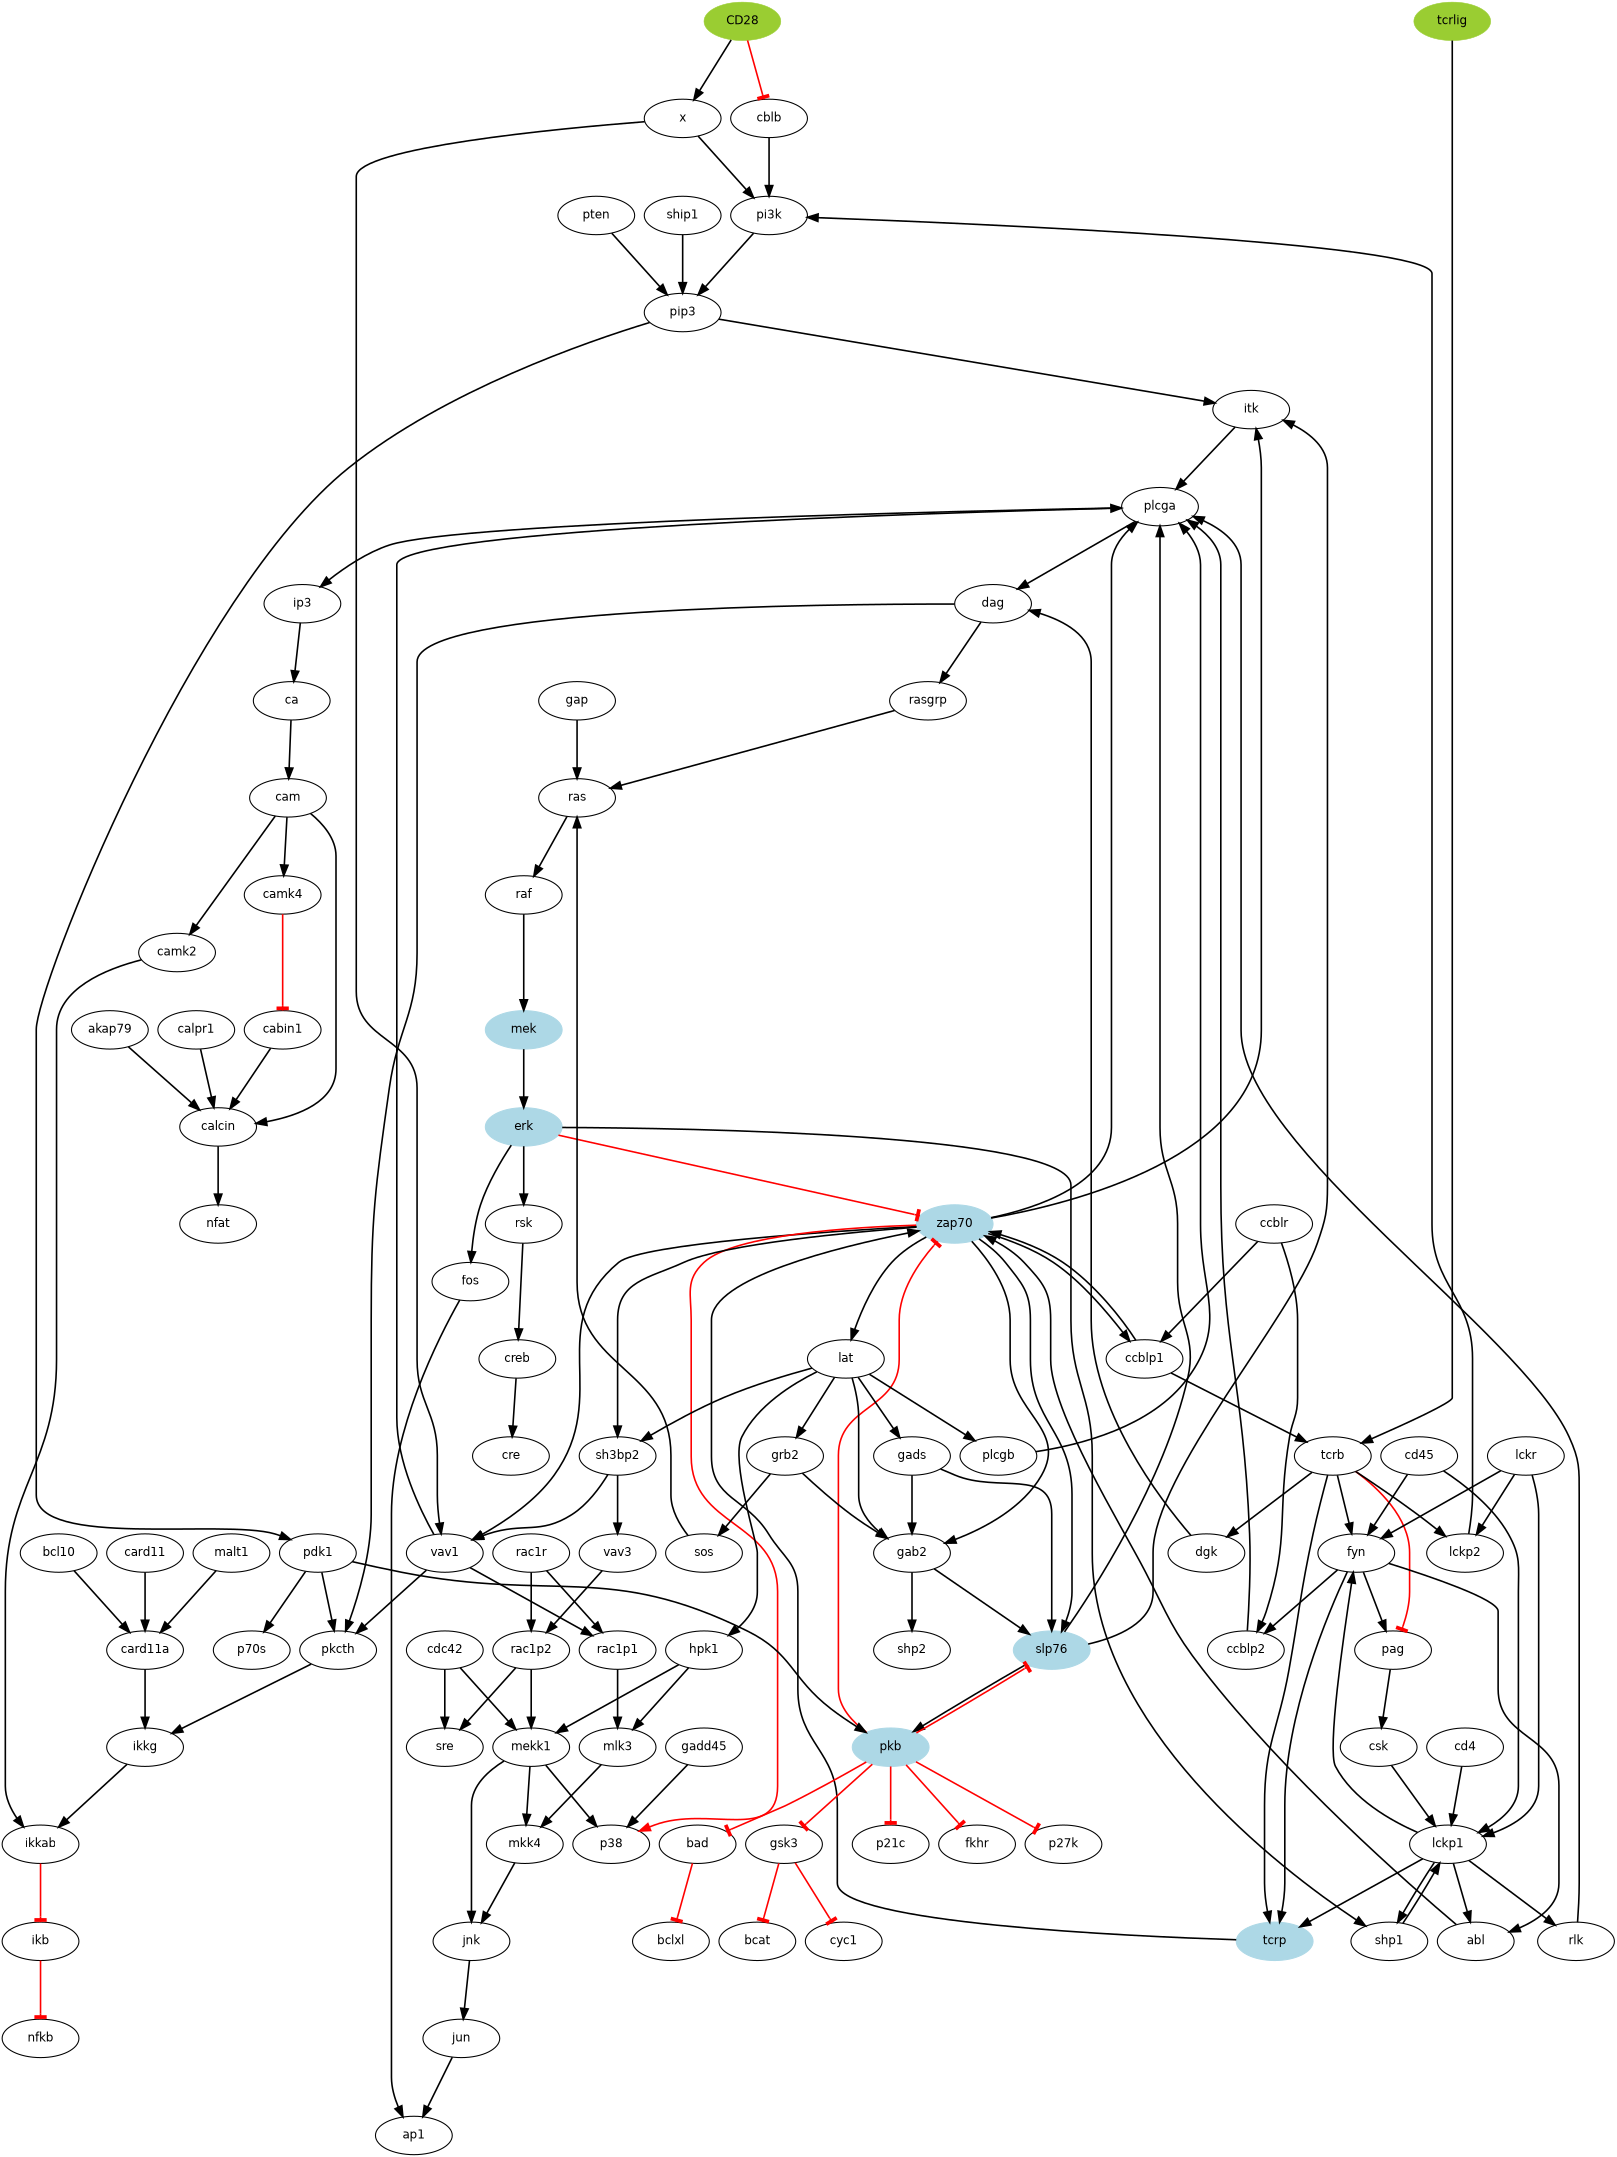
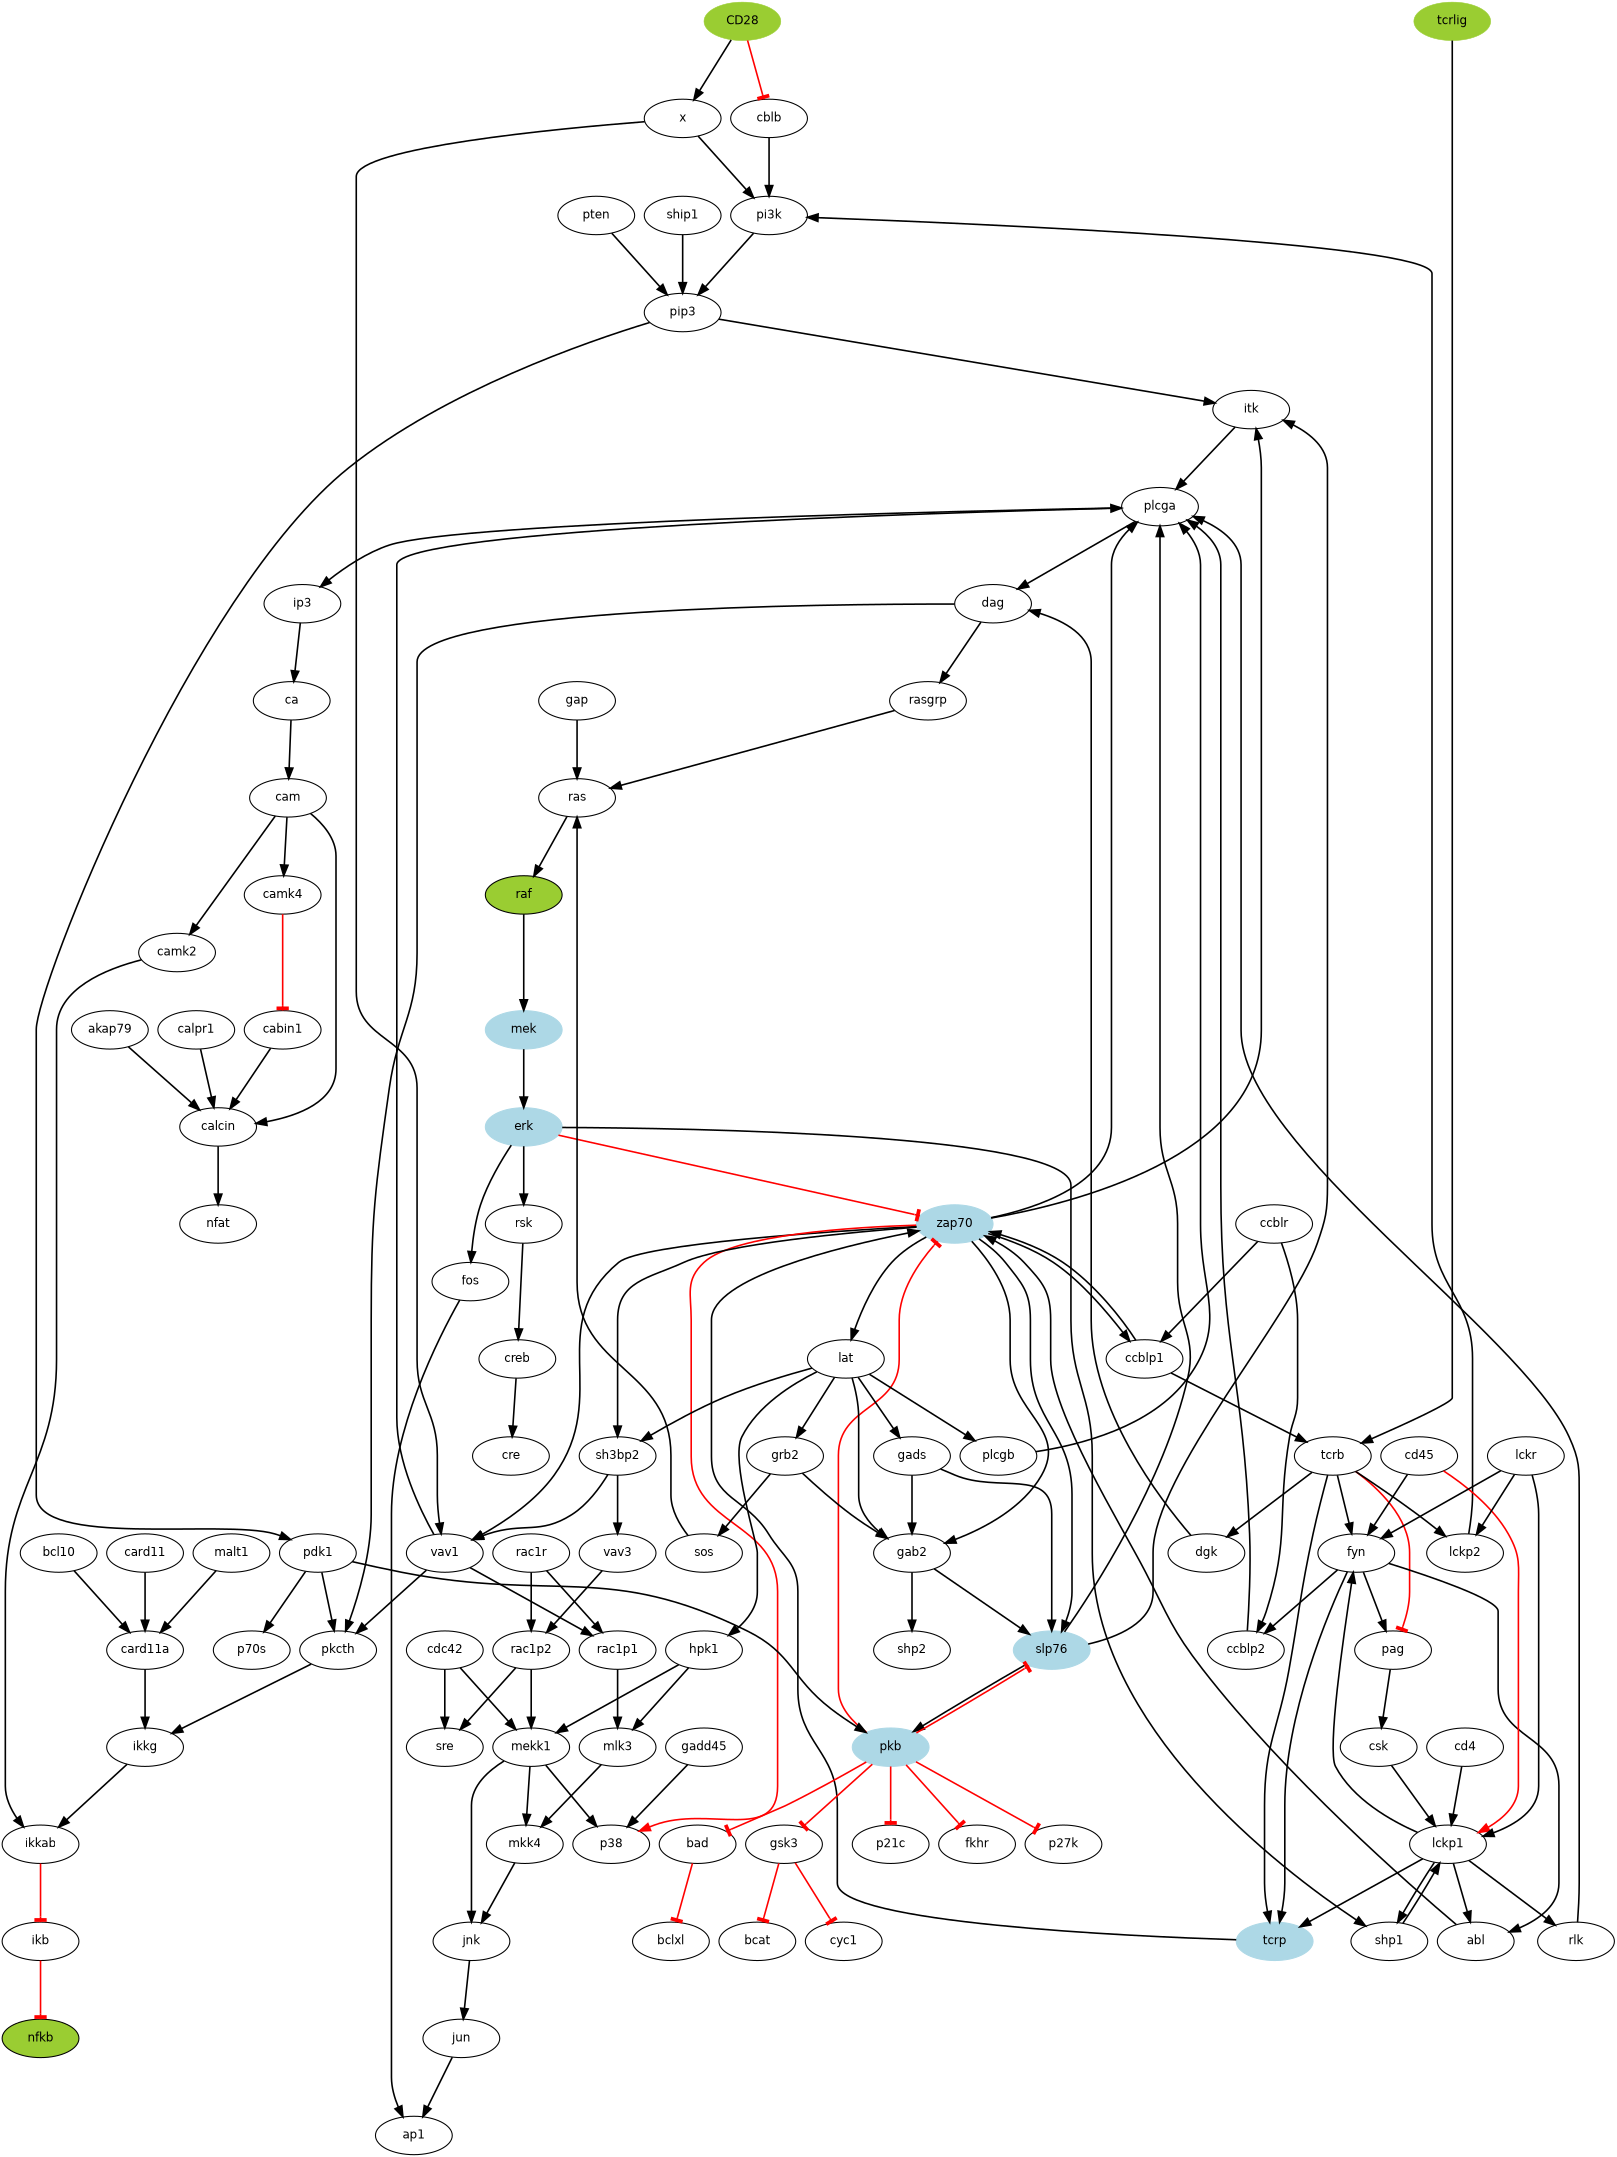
node "raf": fillcolor white -> olivedrab3
edge "cd45" -> "lckp1": color black -> red
node "nfkb": fillcolor white -> olivedrab3
